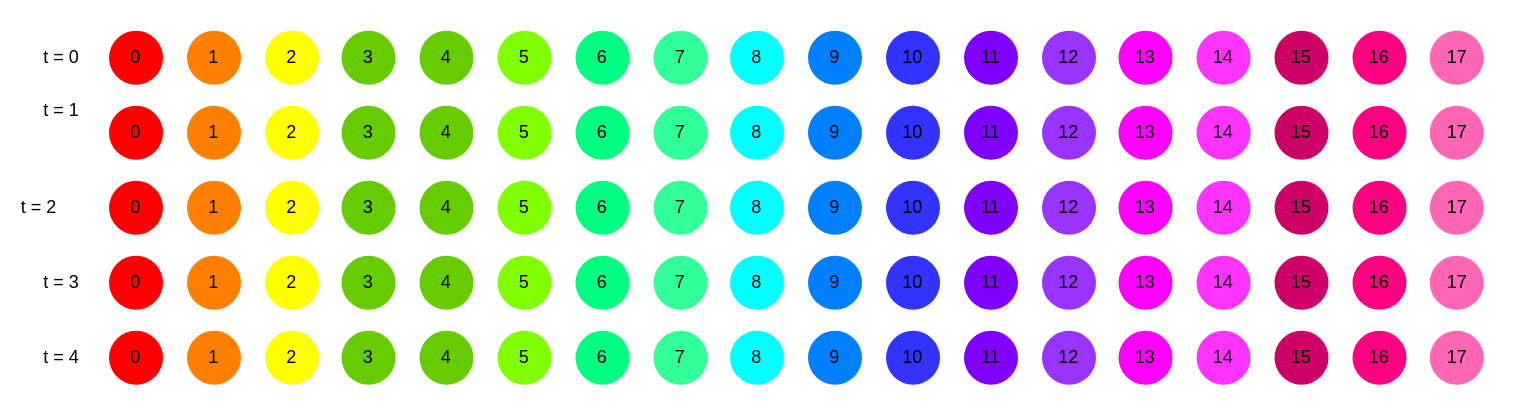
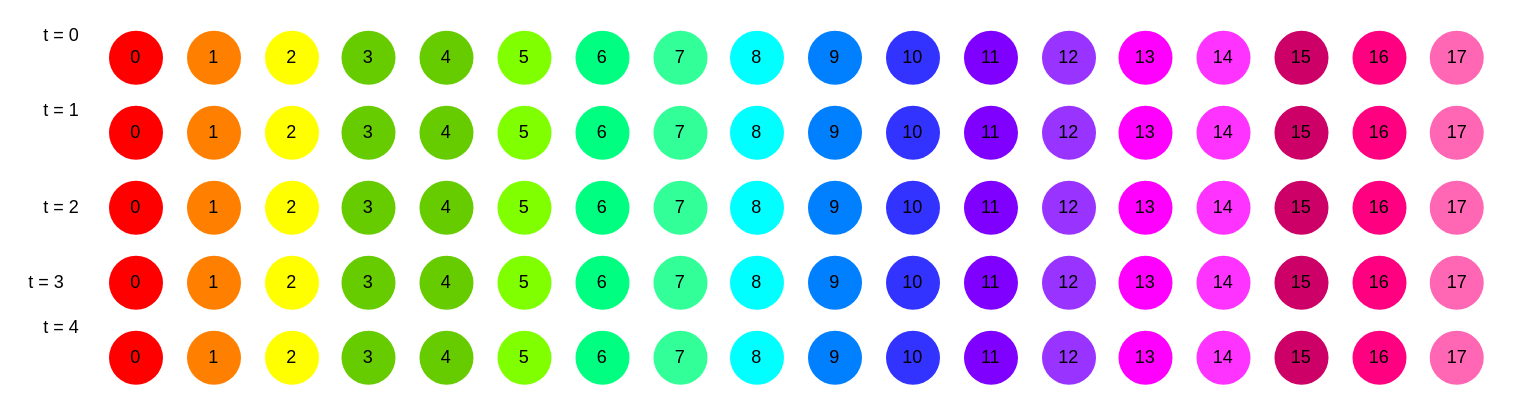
node "t = 0": moved (61, 58) -> (61, 35)
node "t = 2": moved (38, 208) -> (61, 208)
node "t = 3": moved (61, 283) -> (46, 283)
node "t = 4": moved (61, 358) -> (61, 328)
